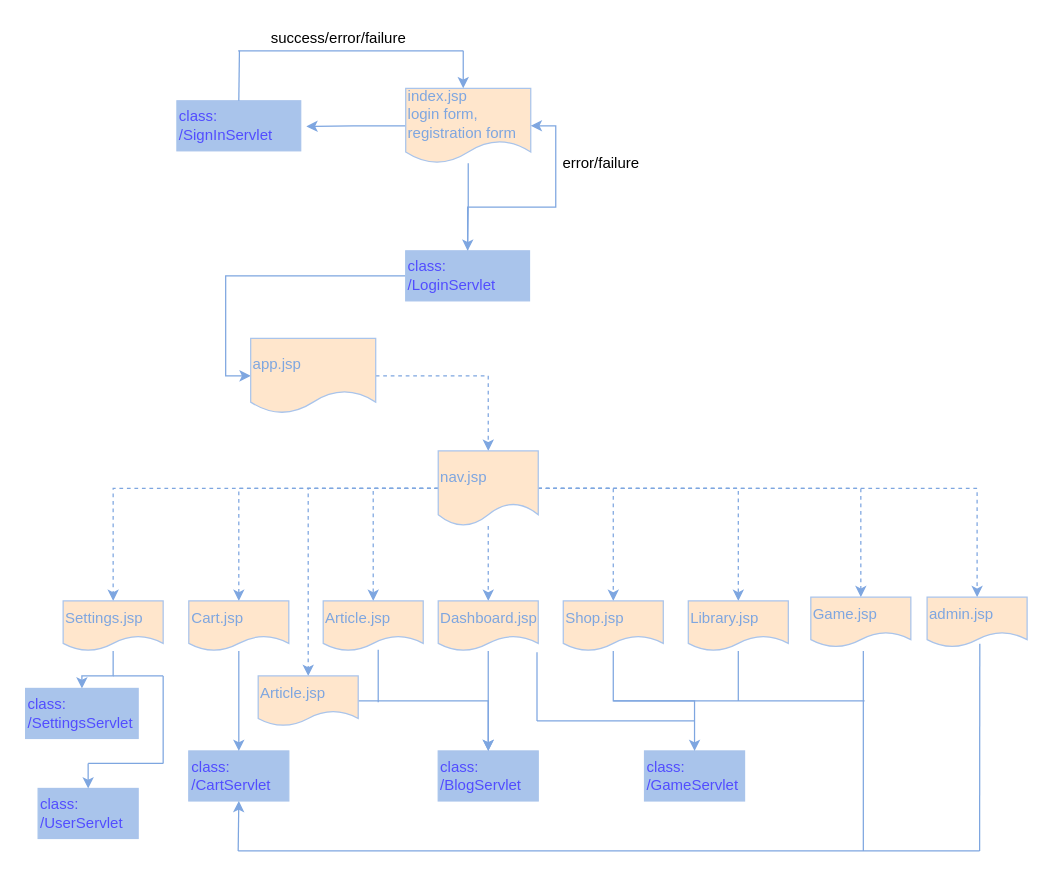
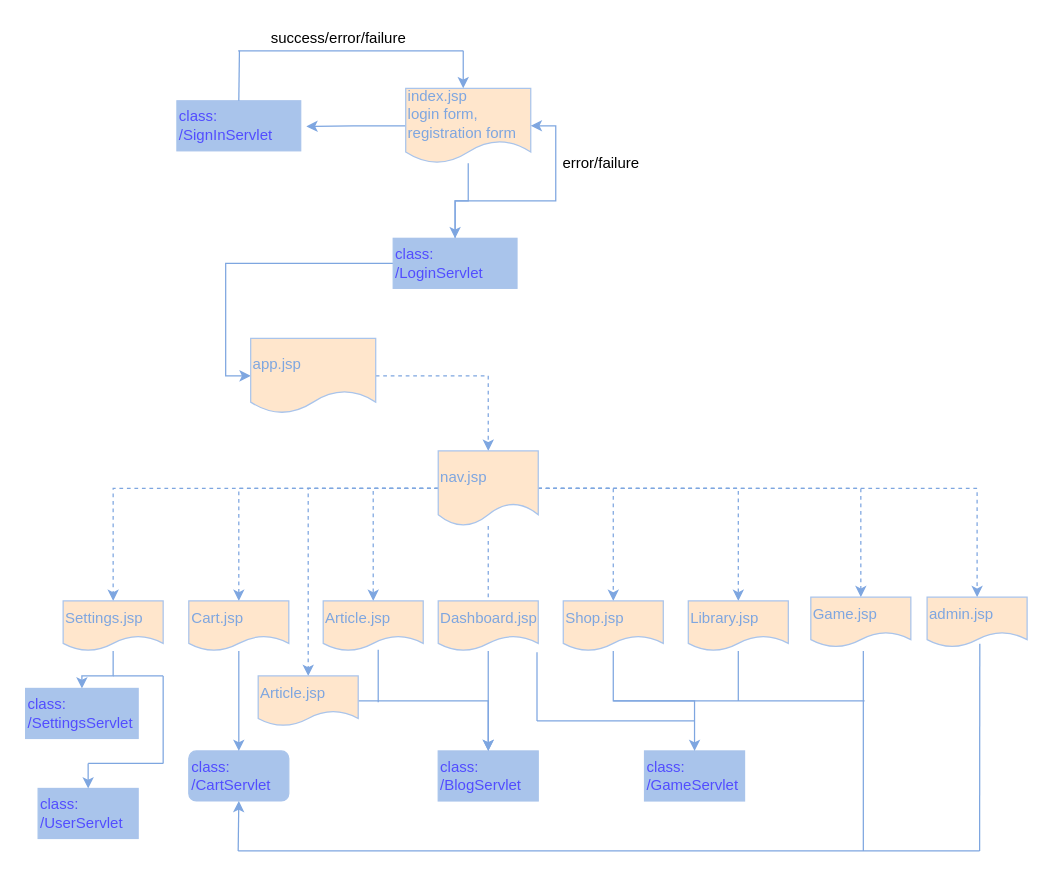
node "class: /LoginServlet": moved (468, 276) -> (455, 263)
edge "nav.jsp" -> "Dashboard.jsp": arrowhead classic -> none
node "class: /CartServlet": shape rectangle -> rounded rectangle
